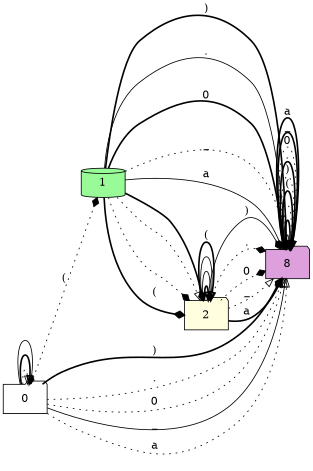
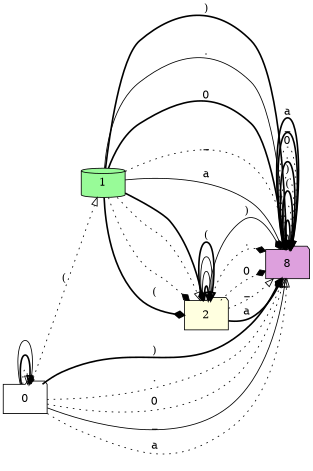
edge "0" -> "1": arrowhead diamond -> onormal
